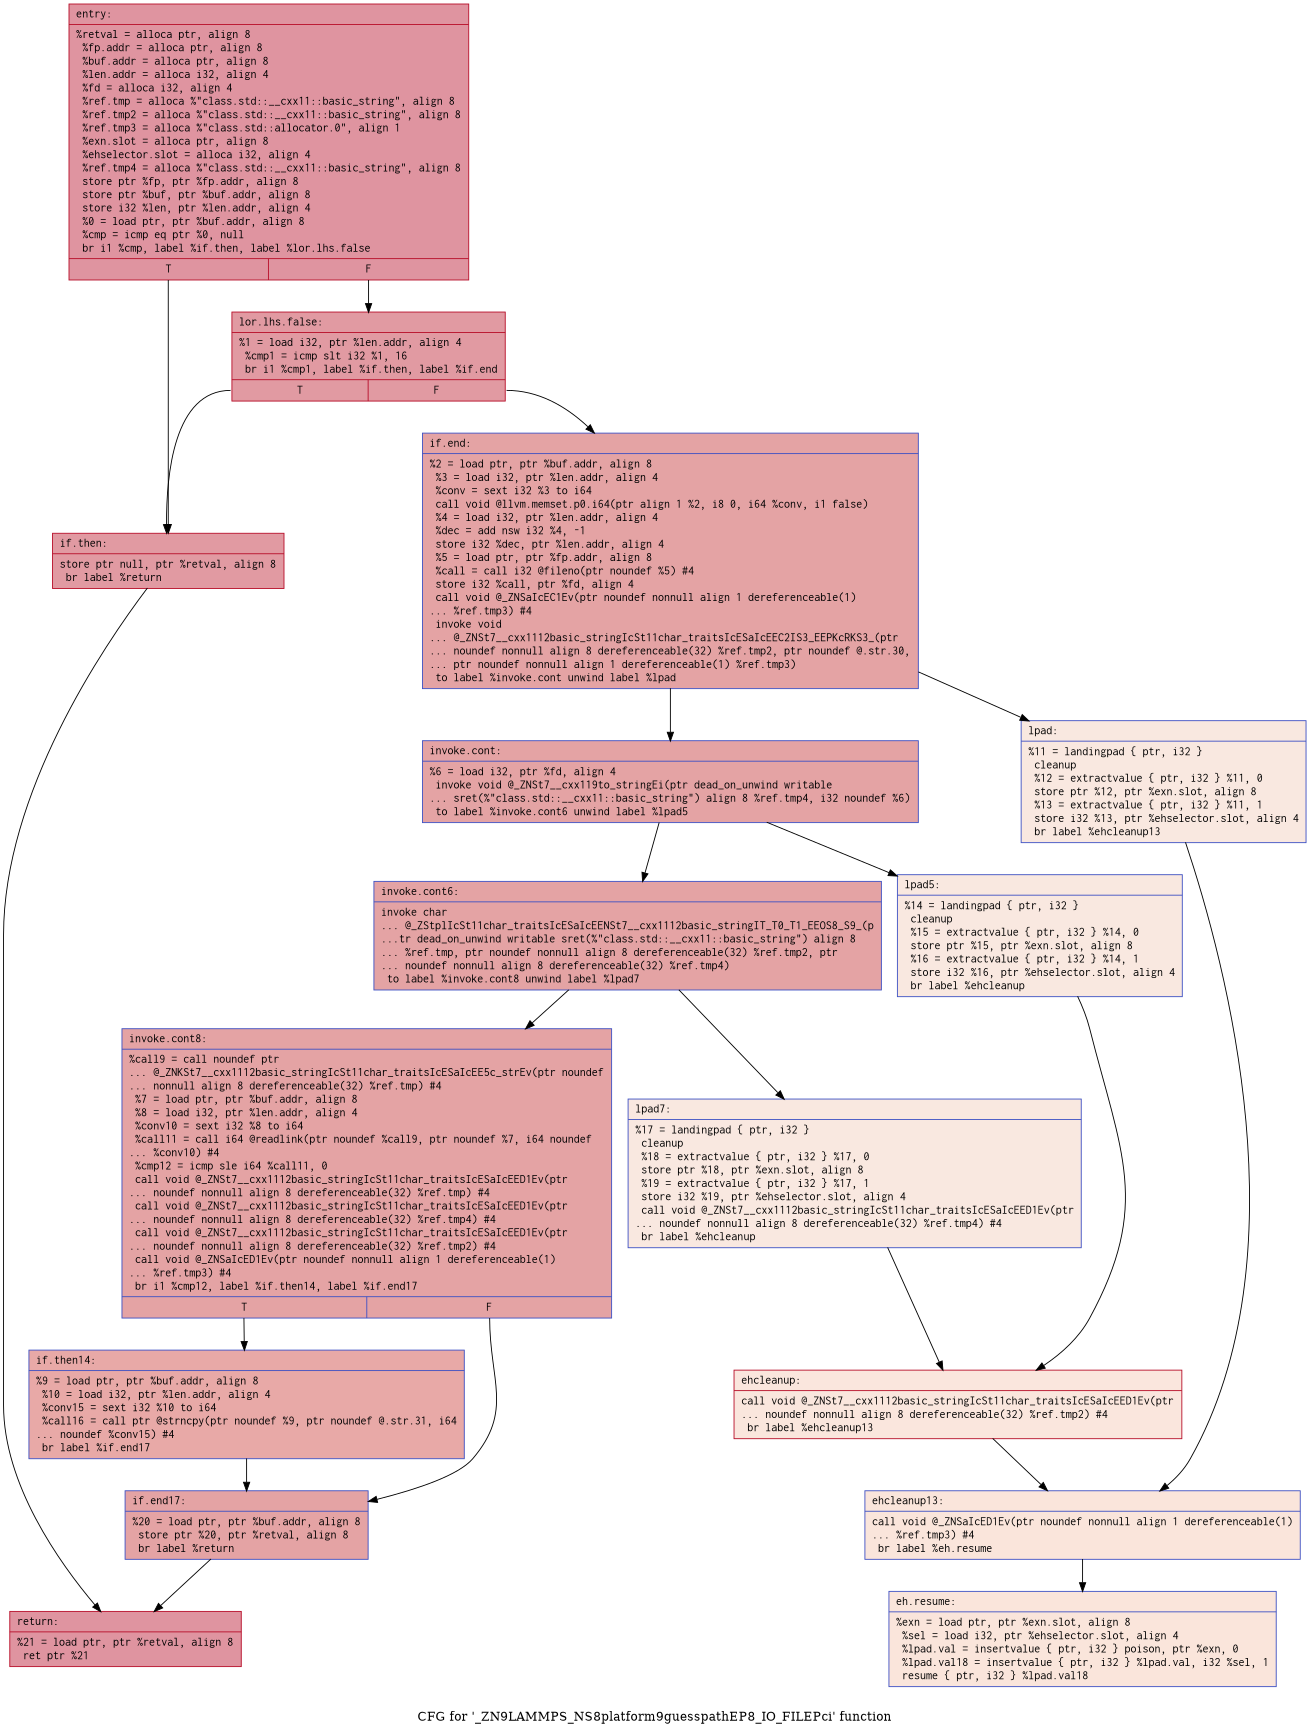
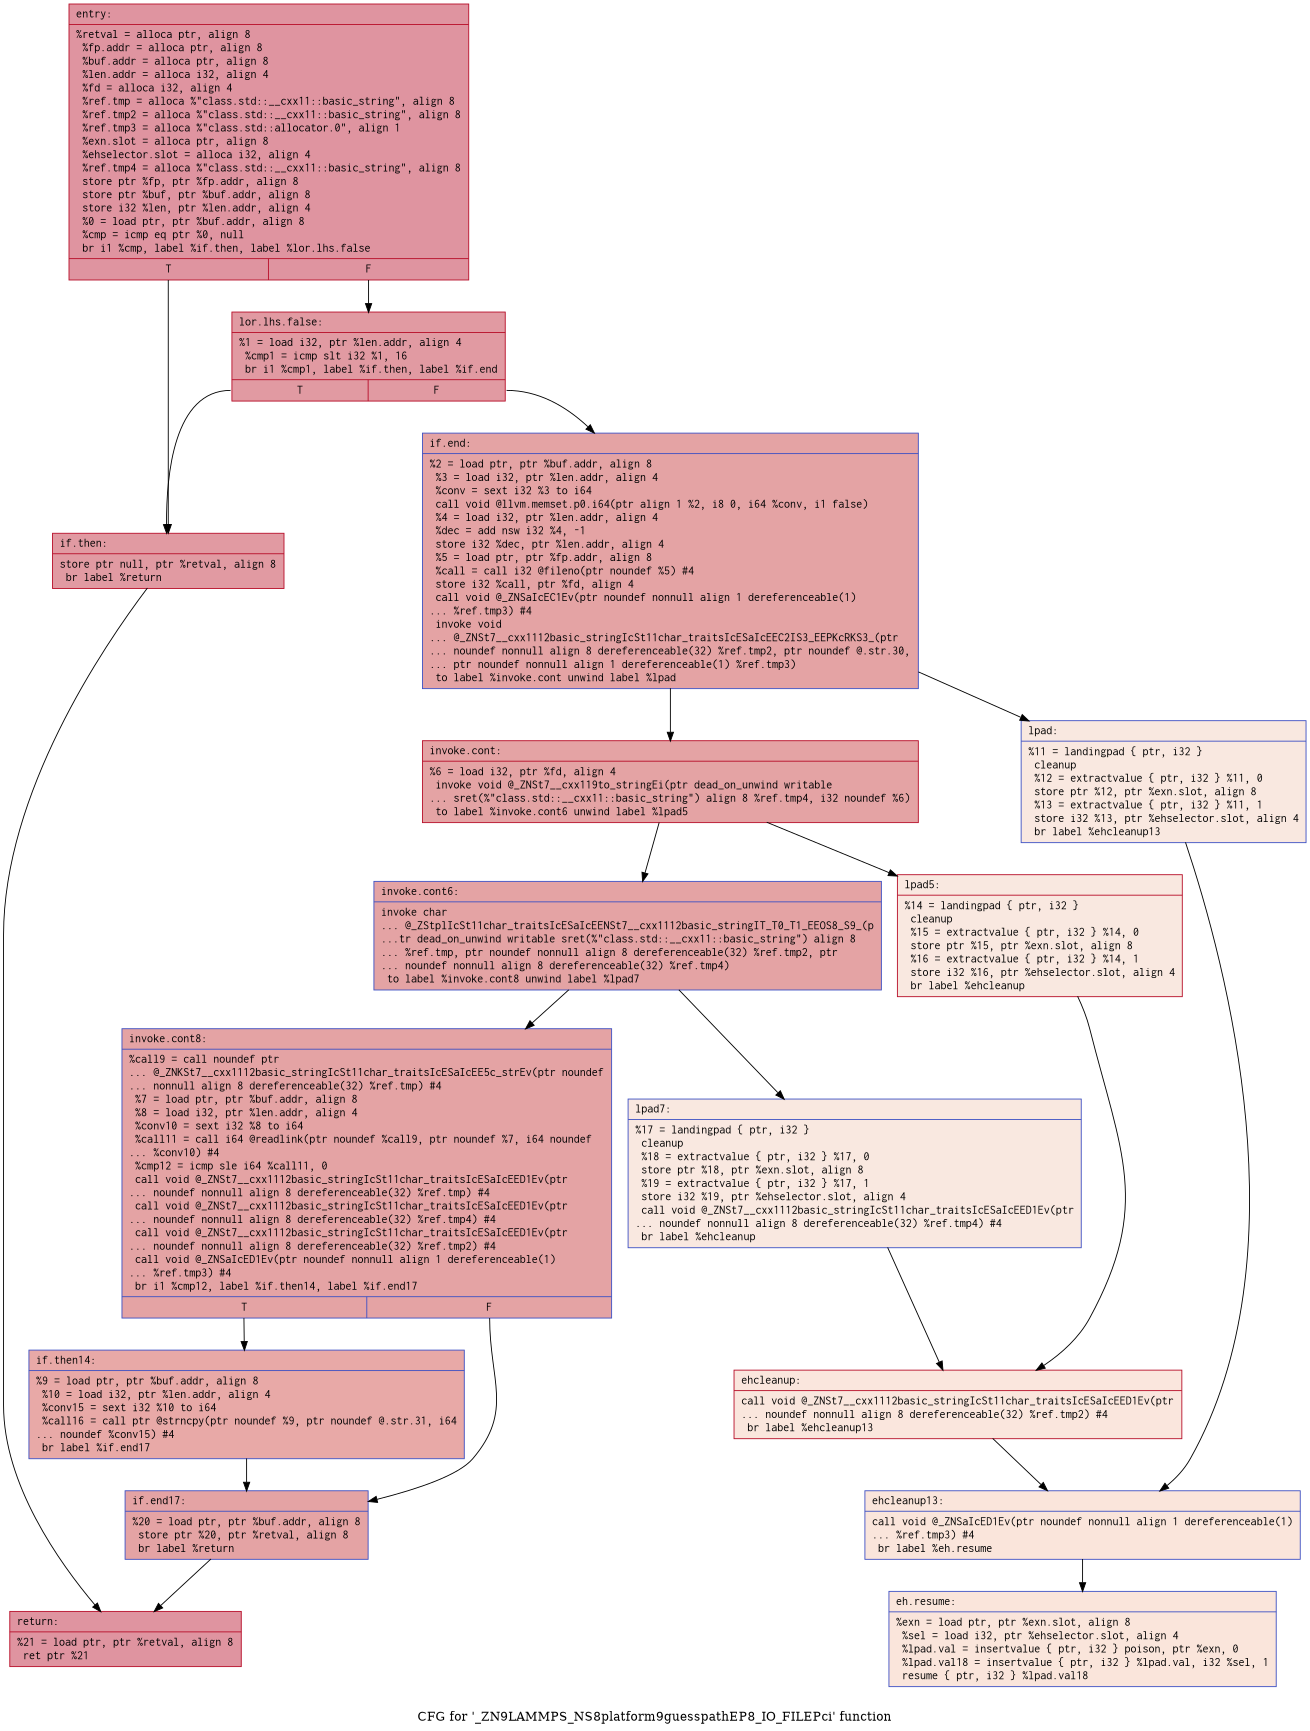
node "invoke.cont:": color #3d50c3ff -> #b70d28ff
node "lpad5:": color #3d50c3ff -> #b70d28ff
